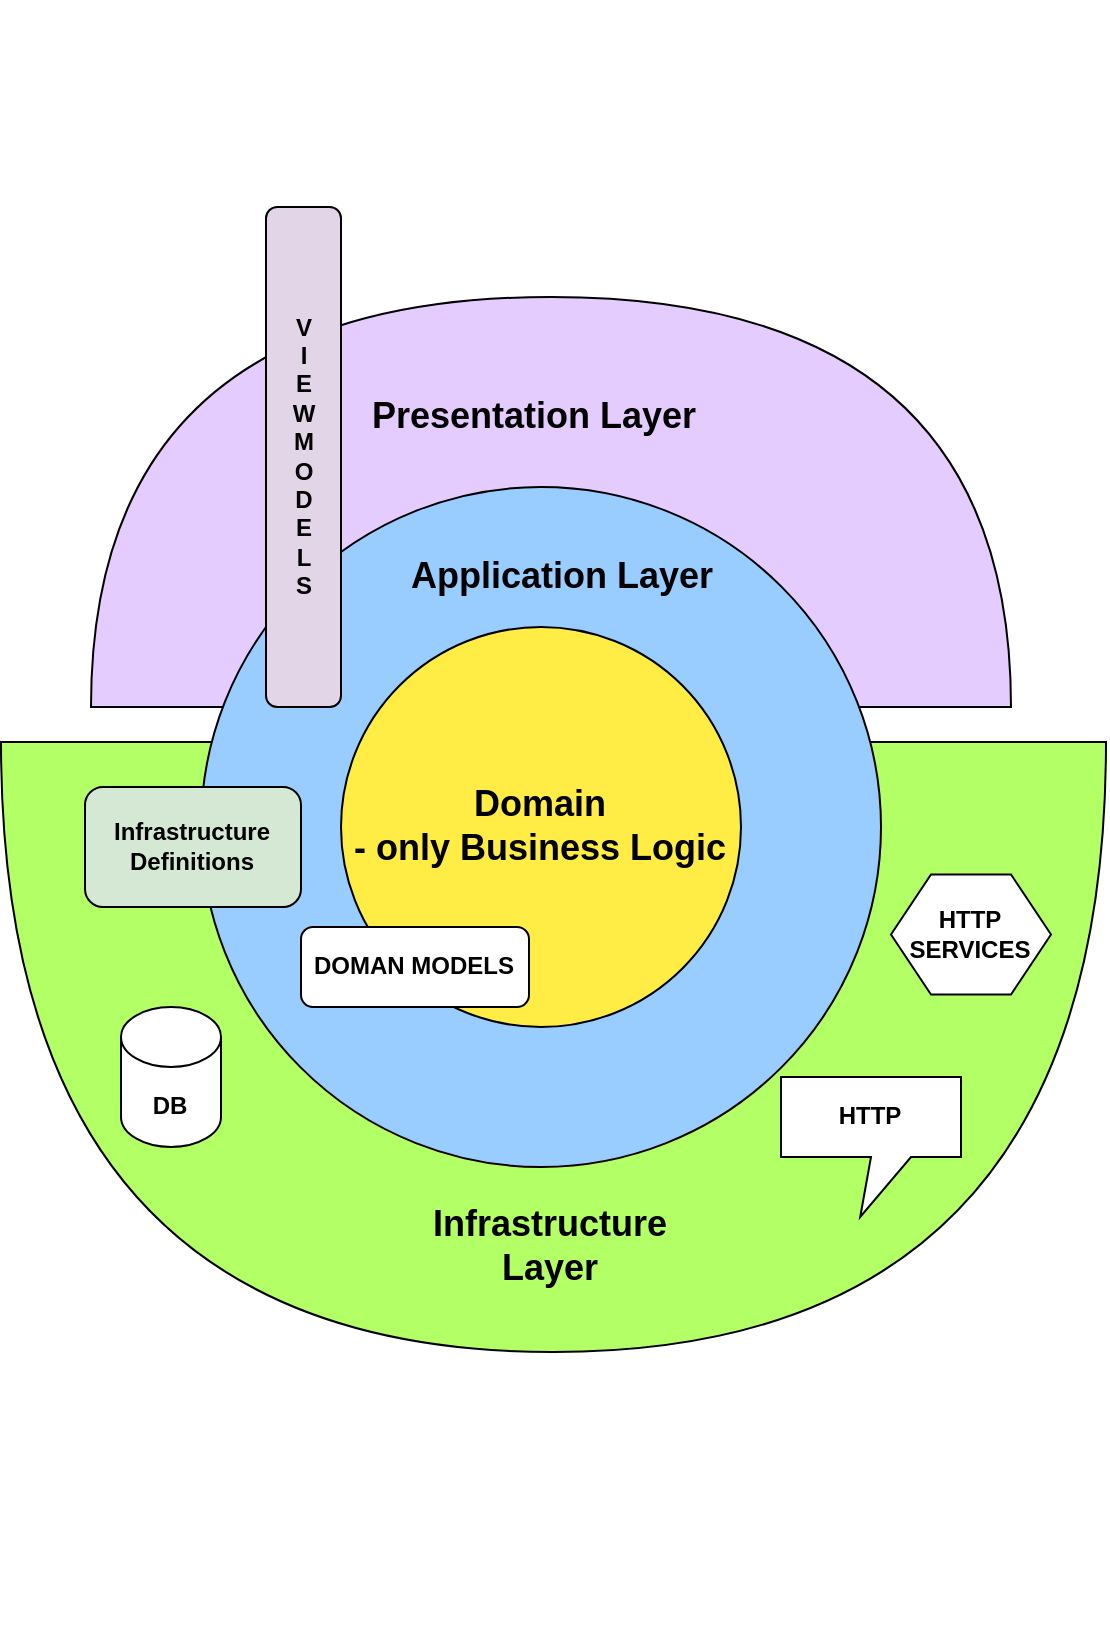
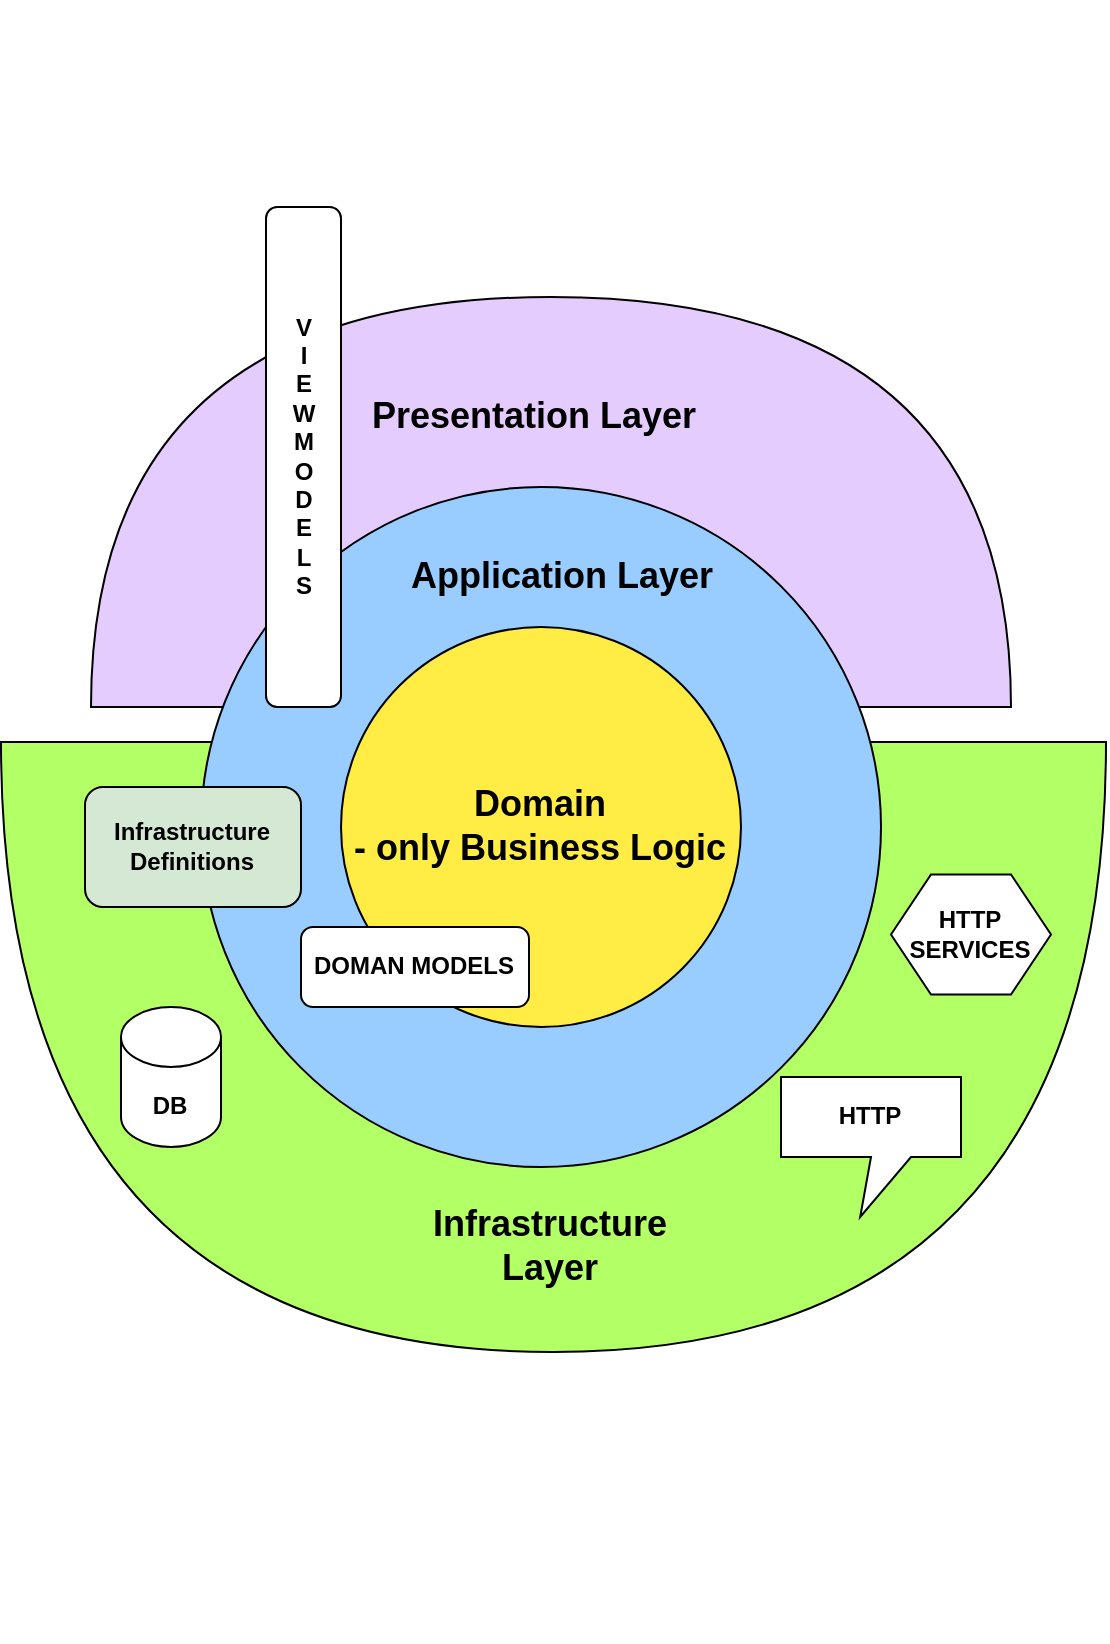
node "V I E W M O D E L S": fillcolor #e1d5e7 -> #ffffff
